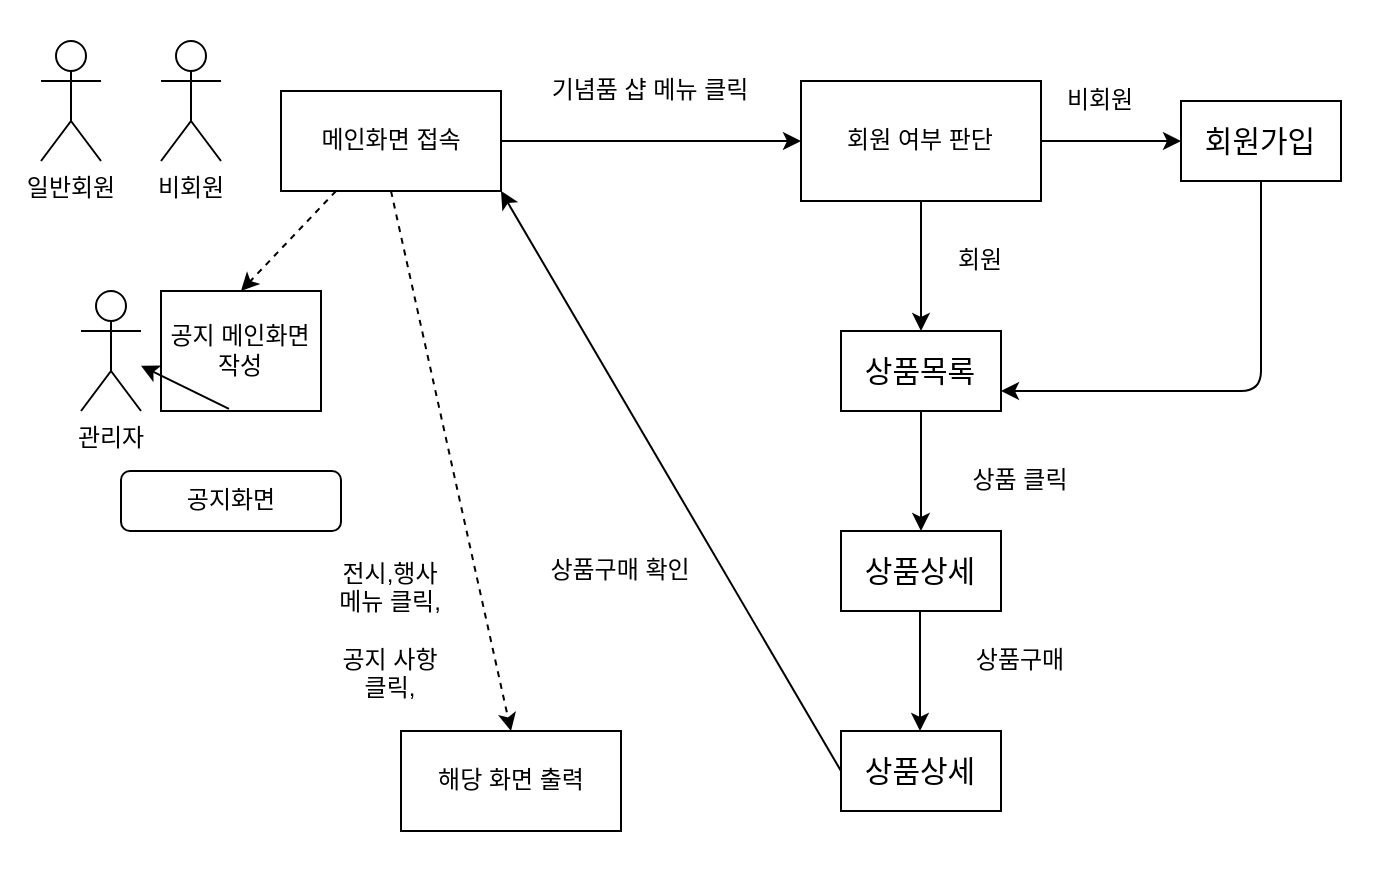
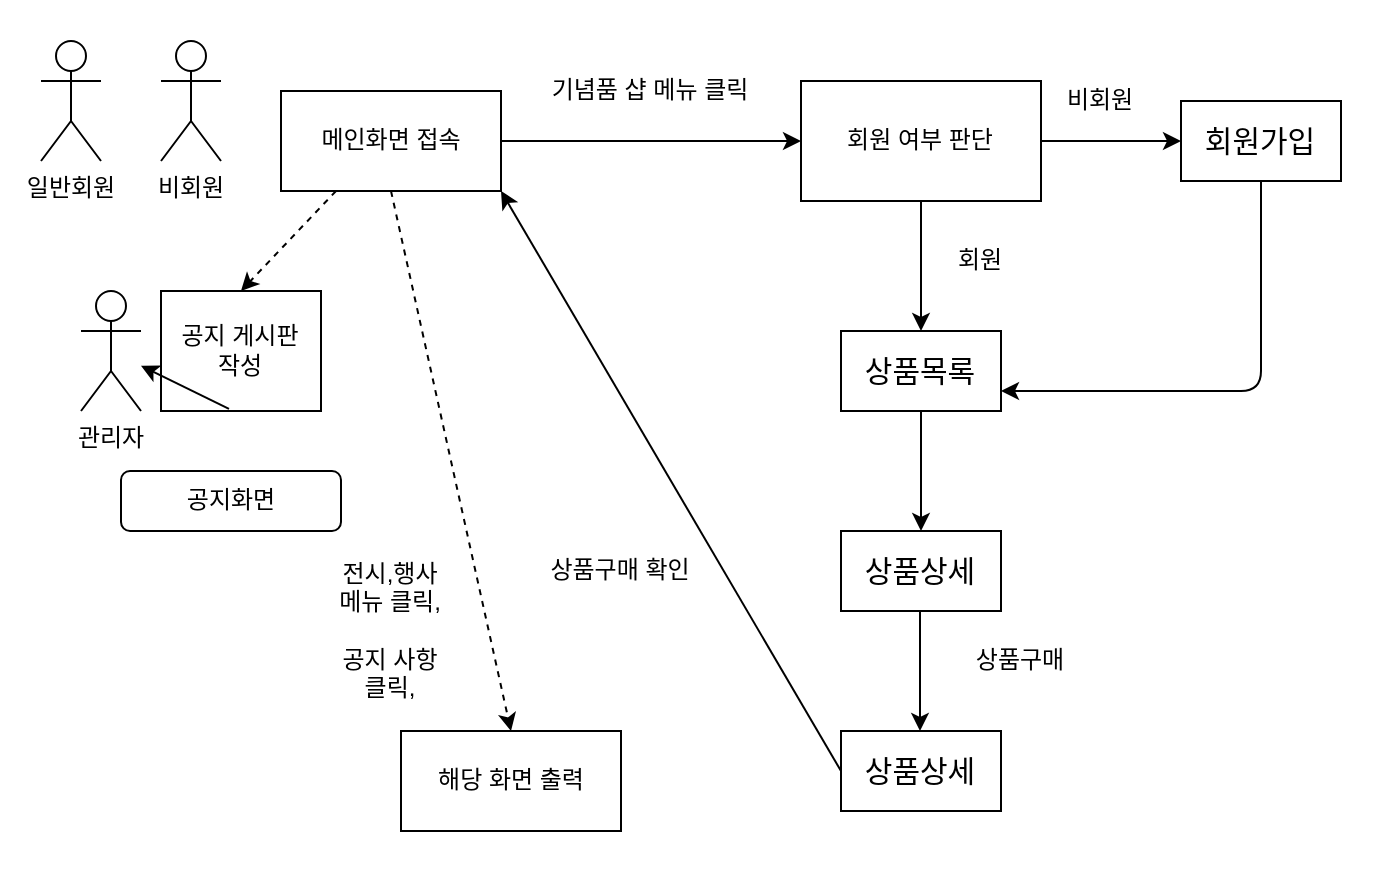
node "공지 메인화면 작성": label "공지 메인화면 작성" -> "공지 게시판 작성"
node "상품 클릭": removed
